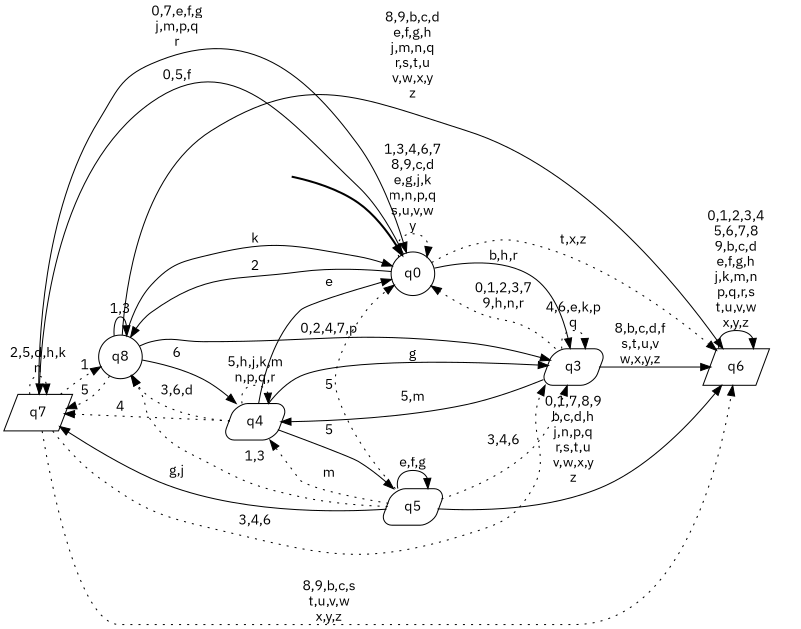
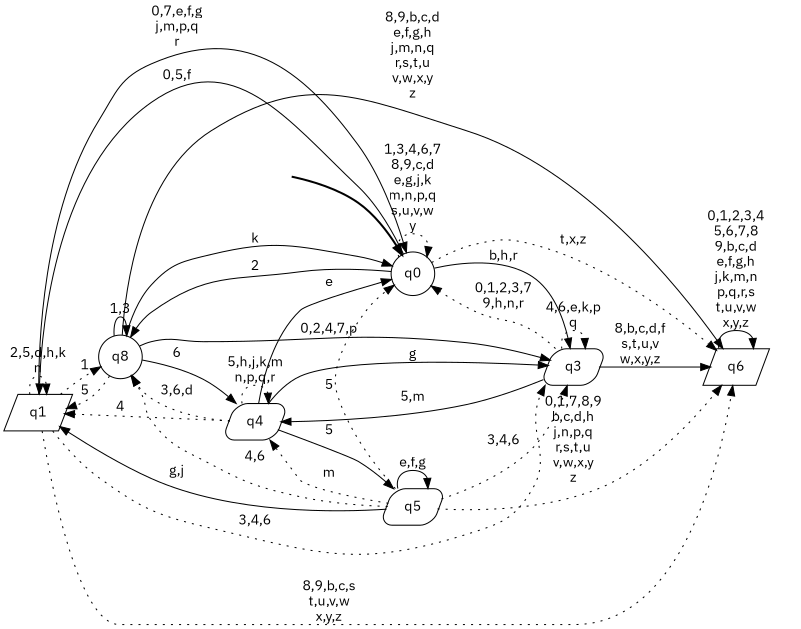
node "q7": label "q7" -> "q1"
edge "q5" -> "q8": label "1,3" -> "4,6"
edge "q5" -> "q6": style solid -> dotted
